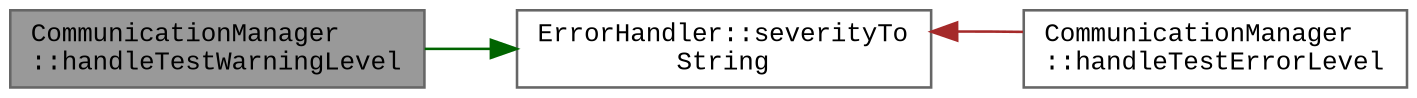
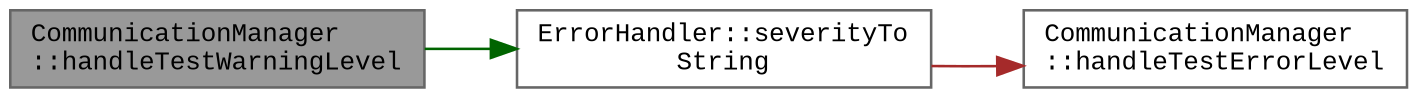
edge "CommunicationManager ::handleTestErrorLevel" -> "ErrorHandler::severityTo String": reversed
